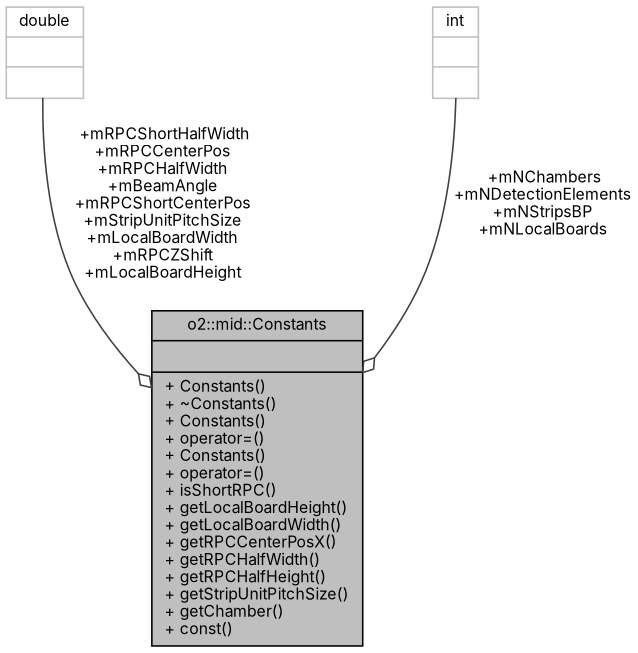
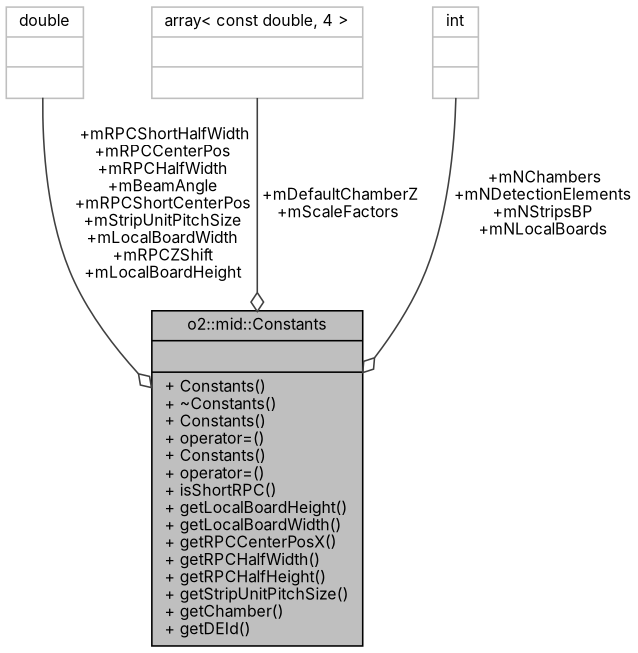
node "array< const double, 4 >": added
node "o2::mid::Constants": text "+ const()" -> "+ getDEId()"
